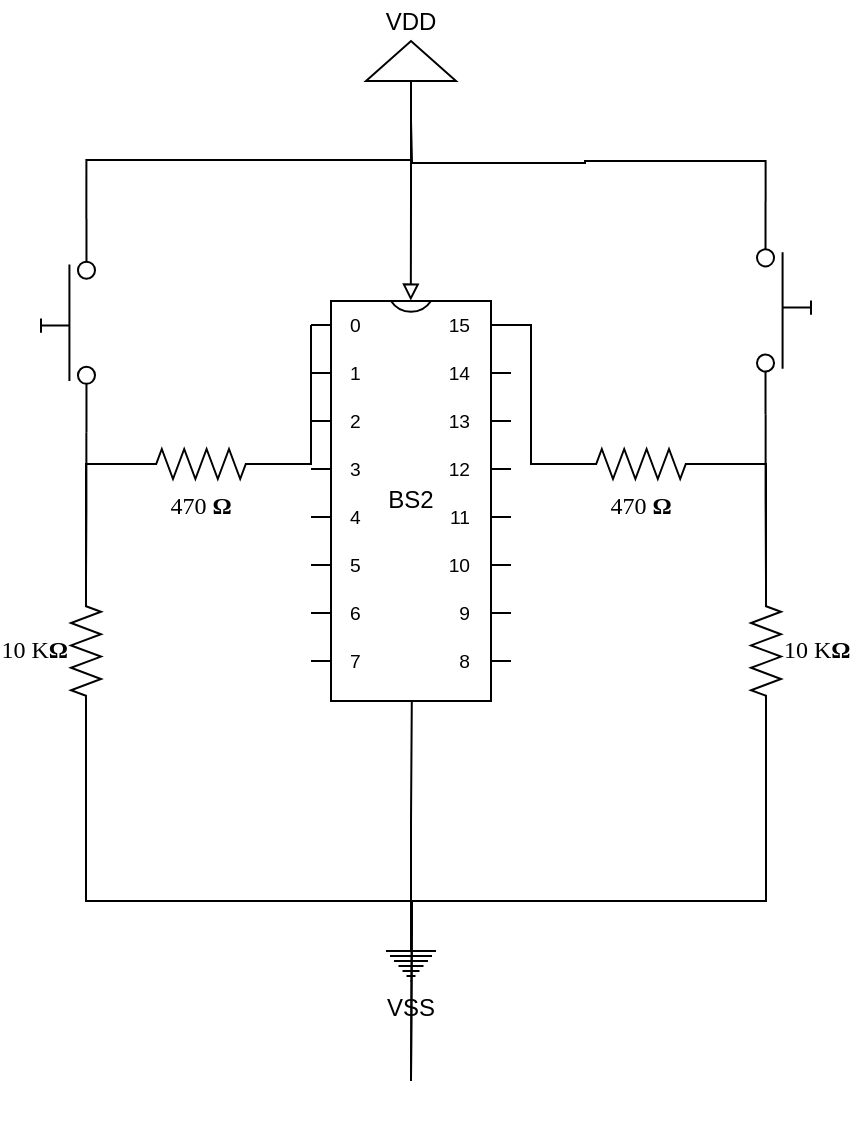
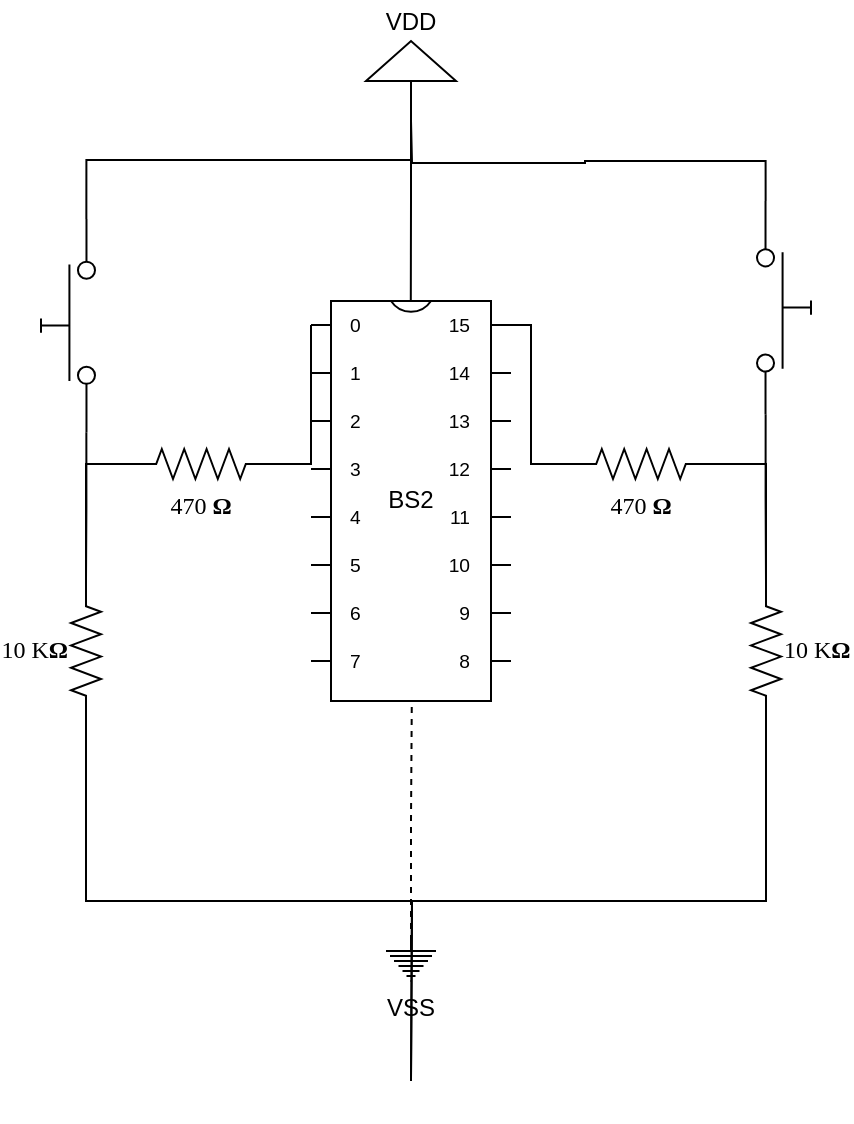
edge "VDD" -> "BS2": arrowhead block -> none
edge "BS2" -- "VSS": style solid -> dashed
